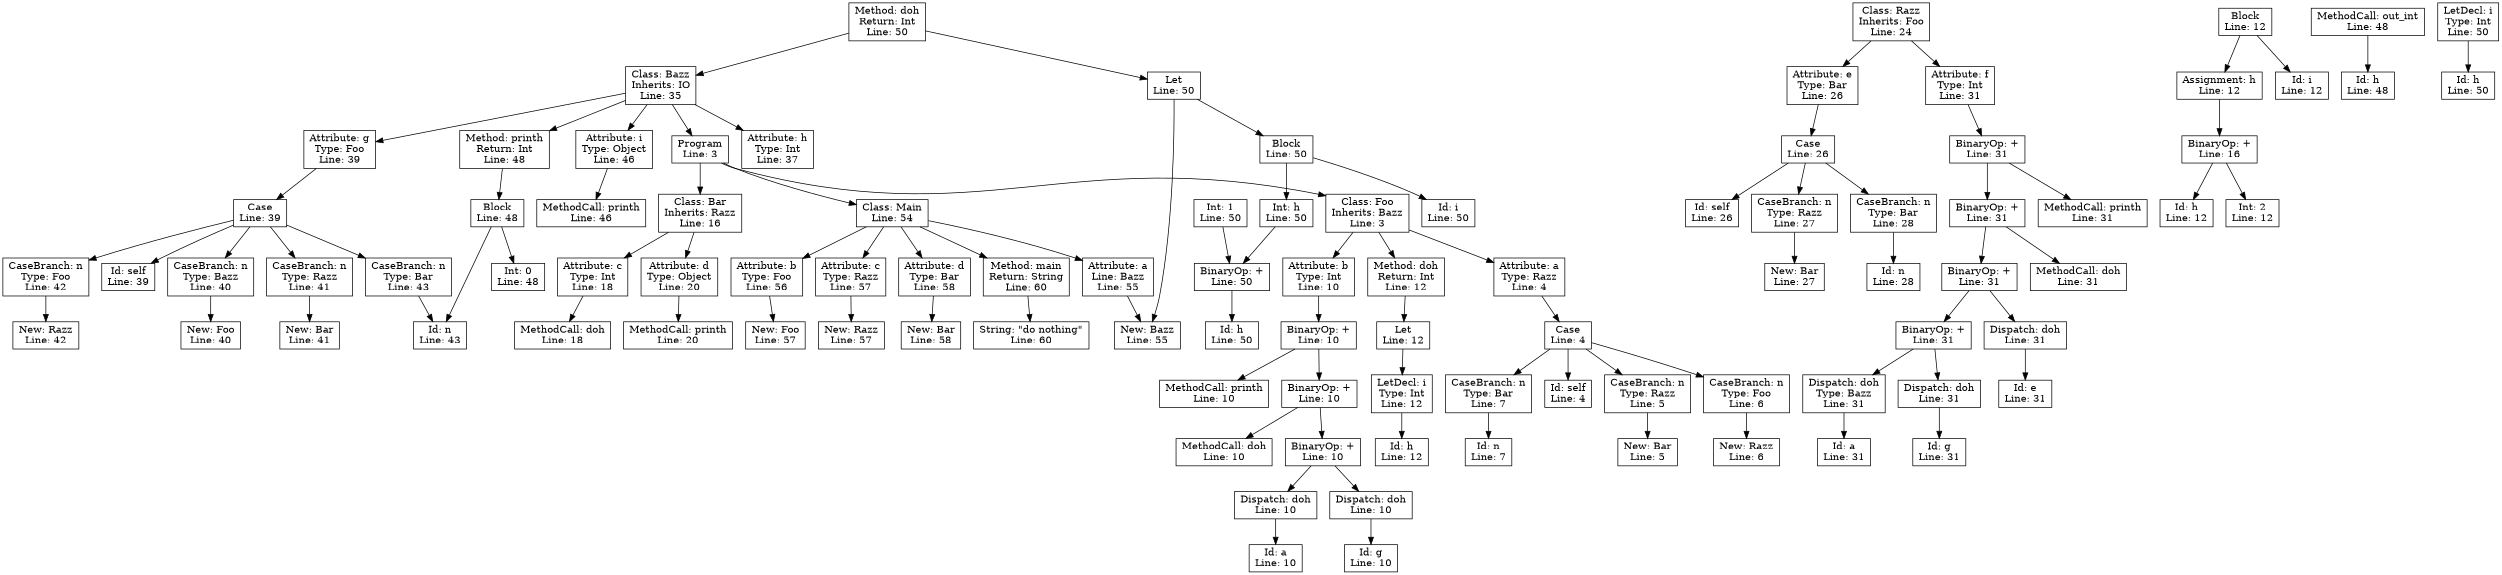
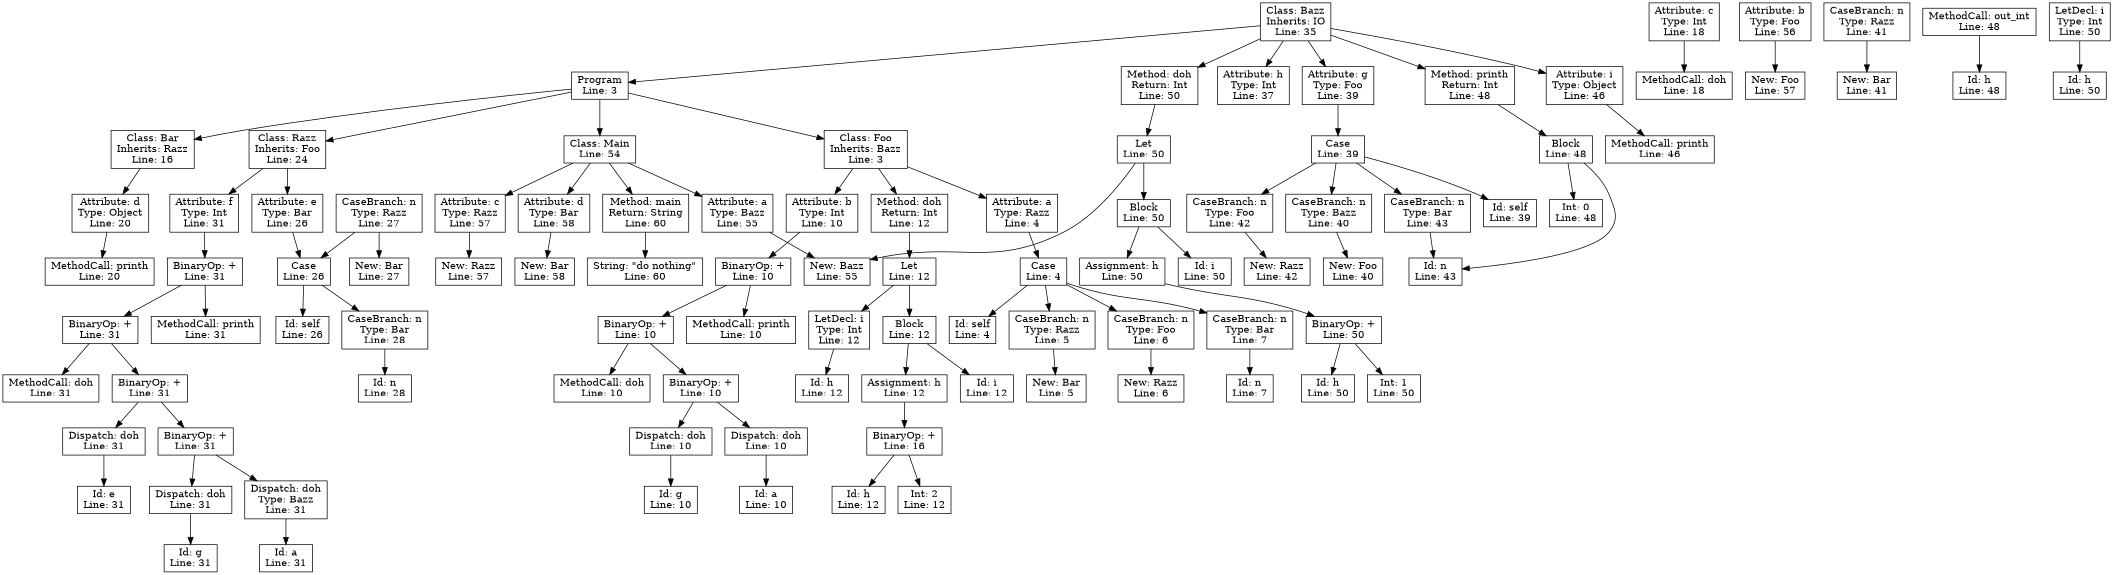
edge "Method: doh Return: Int Line: 50" -> "Class: Bazz Inherits: IO Line: 35": reversed
edge "Program Line: 3" -> "Class: Razz Inherits: Foo Line: 24": added
edge "Case Line: 26" -> "CaseBranch: n Type: Razz Line: 27": reversed
node "Int: h Line: 50": label "Int: h Line: 50" -> "Assignment: h Line: 50"
edge "Case Line: 39" -> "CaseBranch: n Type: Razz Line: 41": removed
edge "Class: Main Line: 54" -> "Attribute: b Type: Foo Line: 56": removed
edge "Int: 1 Line: 50" -> "BinaryOp: + Line: 50": reversed
edge "Class: Bar Inherits: Razz Line: 16" -> "Attribute: c Type: Int Line: 18": removed
node "Attribute: a Line: Bazz Line: 55": label "Attribute: a Line: Bazz Line: 55" -> "Attribute: a Type: Bazz Line: 55"
edge "Let Line: 12" -> "Block Line: 12": added
